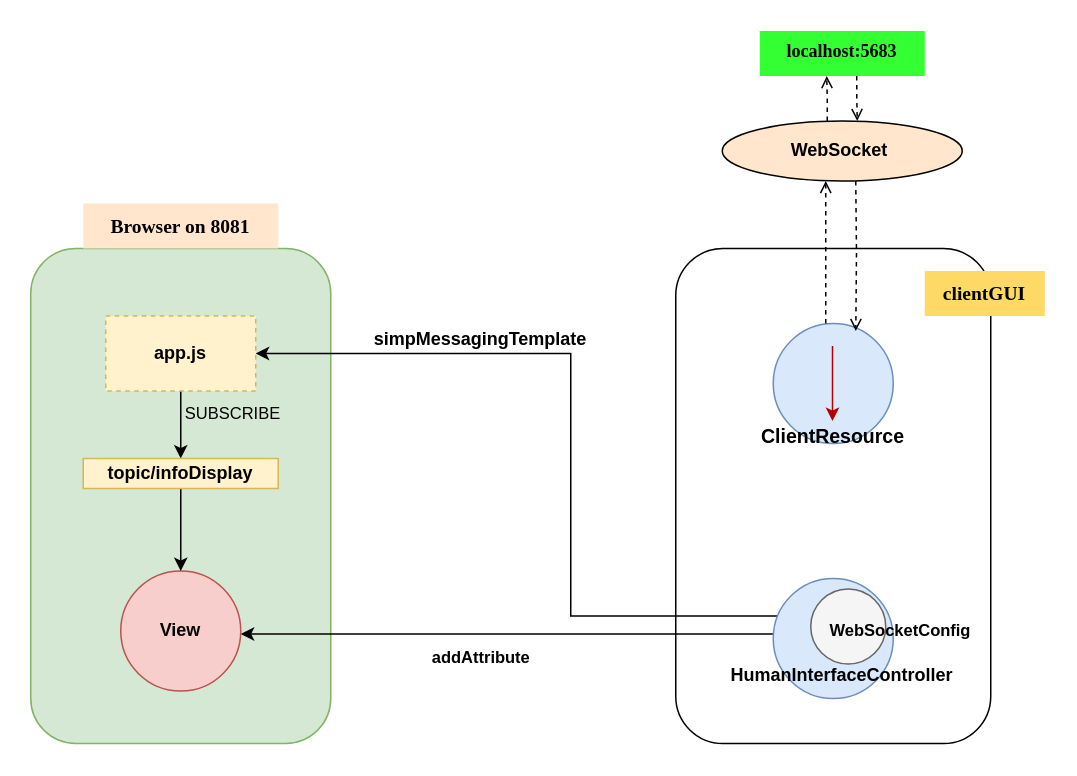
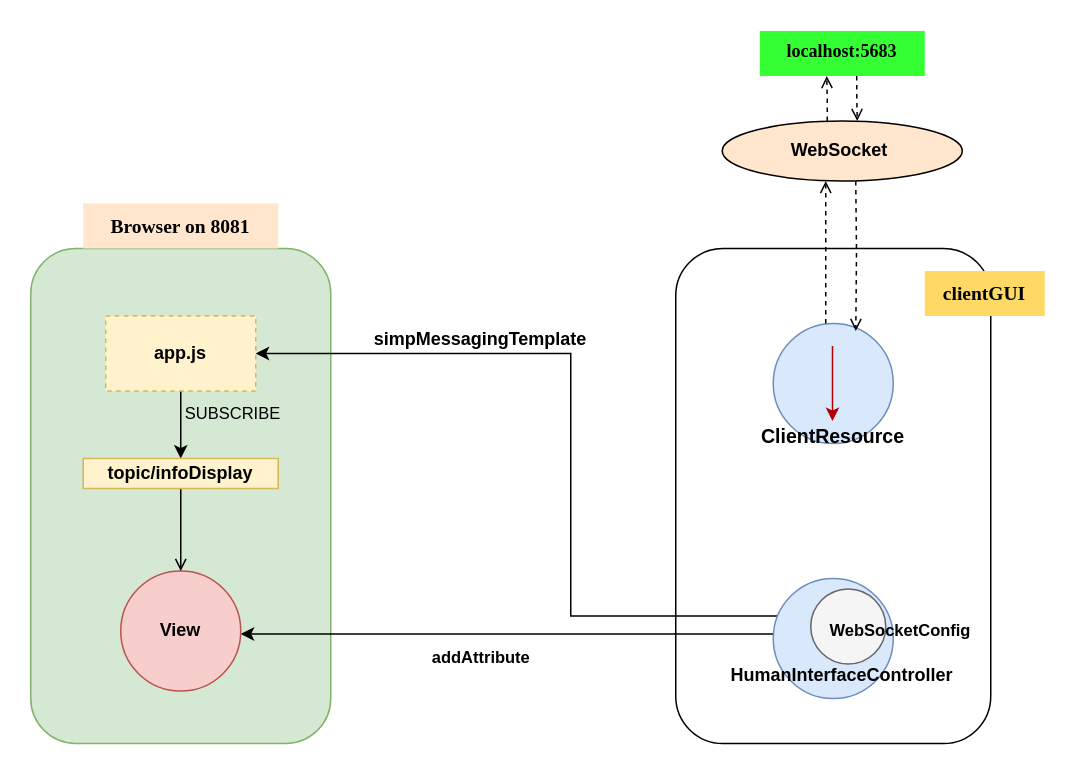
edge "topic/infoDisplay" -> "View": arrowhead classic -> open
